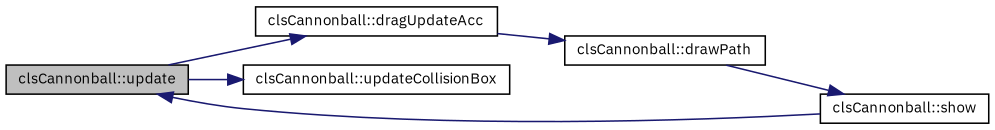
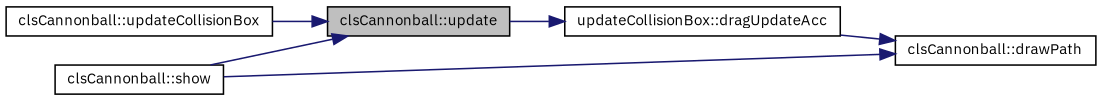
node "clsCannonball::dragUpdateAcc": label "clsCannonball::dragUpdateAcc" -> "updateCollisionBox::dragUpdateAcc"
edge "clsCannonball::drawPath" -> "clsCannonball::show": reversed
edge "clsCannonball::update" -> "clsCannonball::updateCollisionBox": reversed
